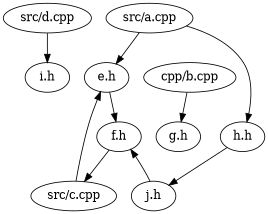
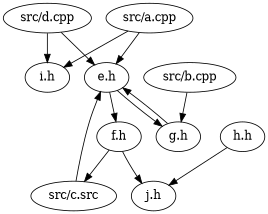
edge "src/d.cpp" -> "e.h": added
edge "src/a.cpp" -> "h.h": now "src/a.cpp" -> "i.h"
node "cpp/b.cpp": label "cpp/b.cpp" -> "src/b.cpp"
edge "e.h" -> "g.h": added
edge "g.h" -> "e.h": added
edge "j.h" -> "f.h": reversed
node "src/c.cpp": label "src/c.cpp" -> "src/c.src"
